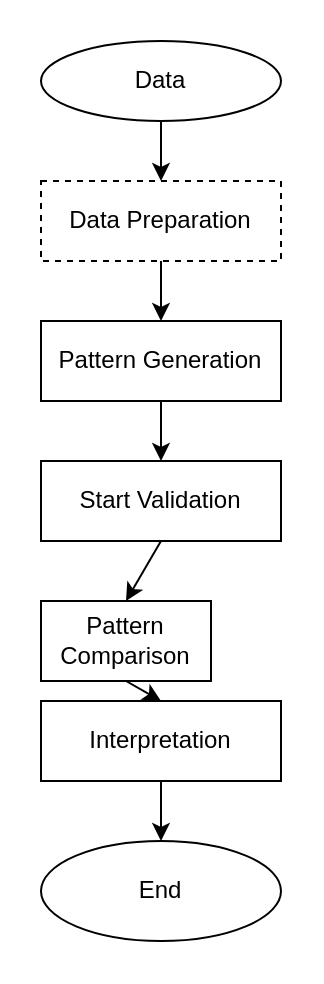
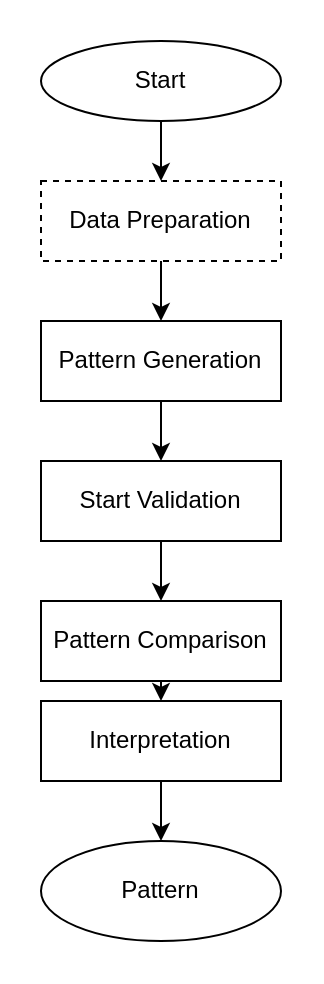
node "Data": label "Data" -> "Start"
node "Pattern Comparison": size 170x80 -> 240x80
node "End": label "End" -> "Pattern"
